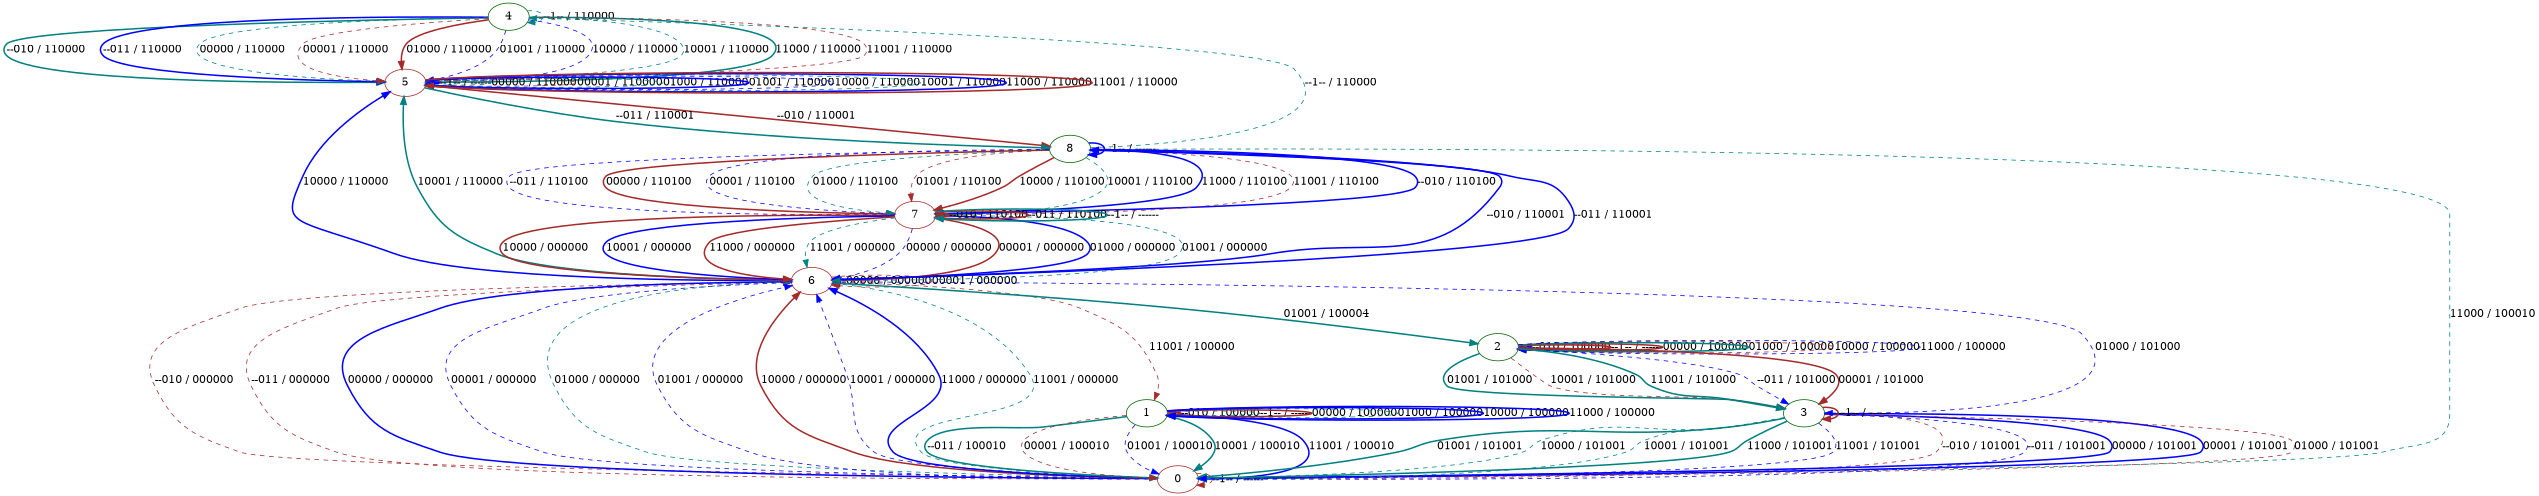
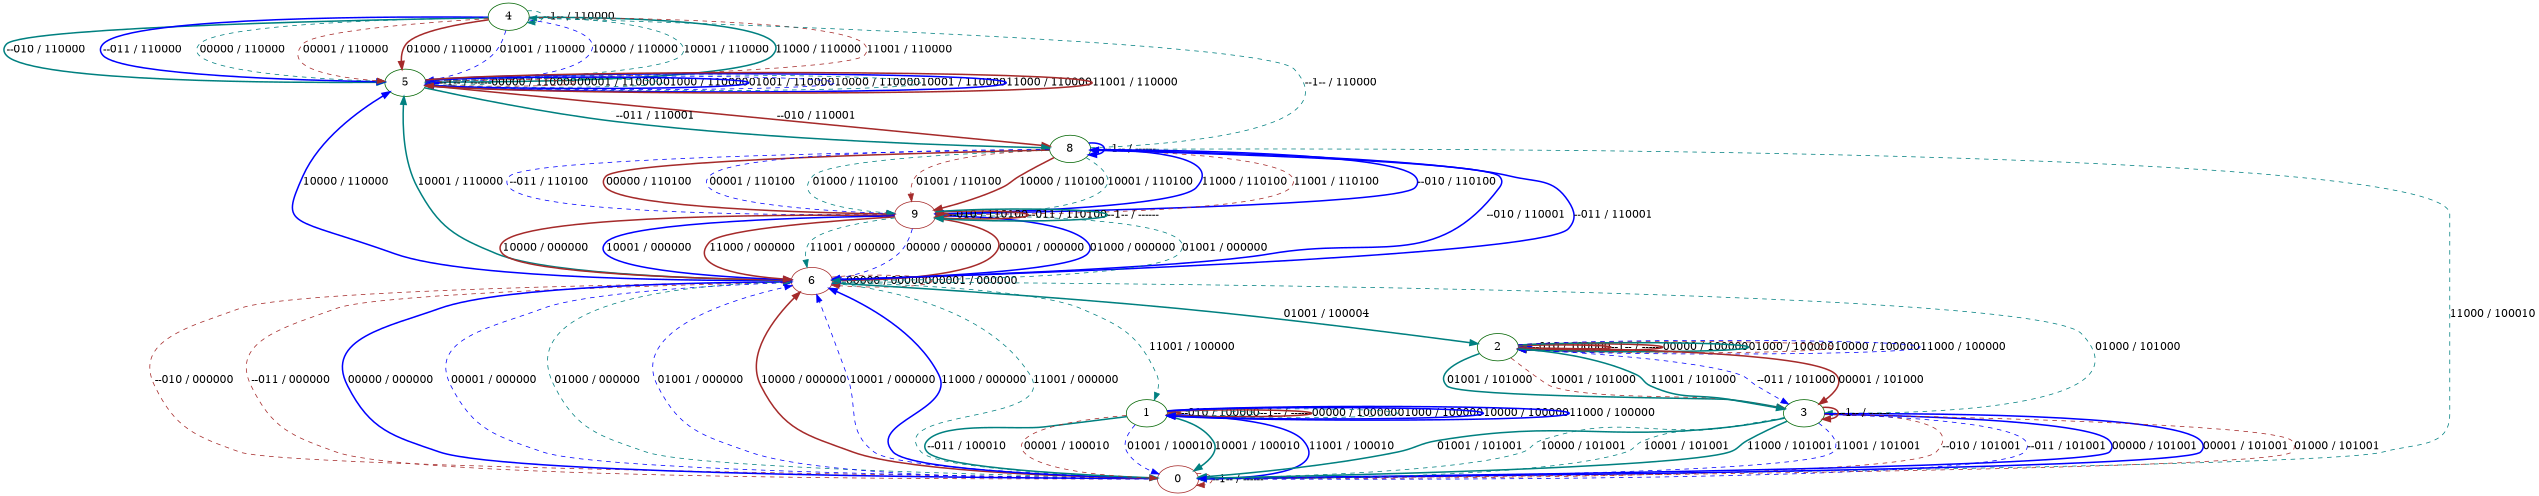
node "5": color brown -> darkgreen
node "7": label "7" -> "9"
edge "6" -> "3": color blue -> teal
edge "6" -> "1": color brown -> teal
